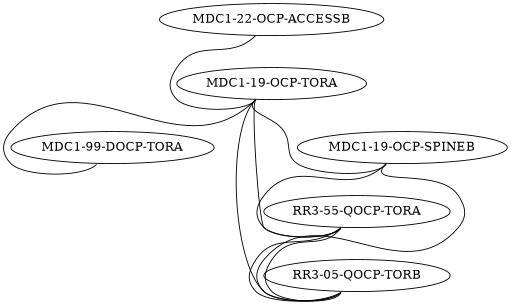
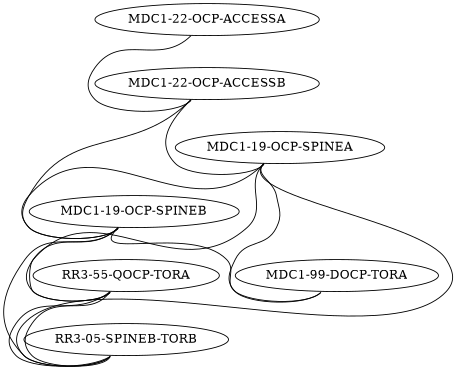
node "MDC1-22-OCP-ACCESSA": added
node "MDC1-19-OCP-TORA": label "MDC1-19-OCP-TORA" -> "MDC1-19-OCP-SPINEA"
edge "MDC1-22-OCP-ACCESSB" -- "MDC1-19-OCP-SPINEB": added
edge "MDC1-19-OCP-SPINEB" -- "MDC1-99-DOCP-TORA": added
node "RR3-05-QOCP-TORB": label "RR3-05-QOCP-TORB" -> "RR3-05-SPINEB-TORB"
